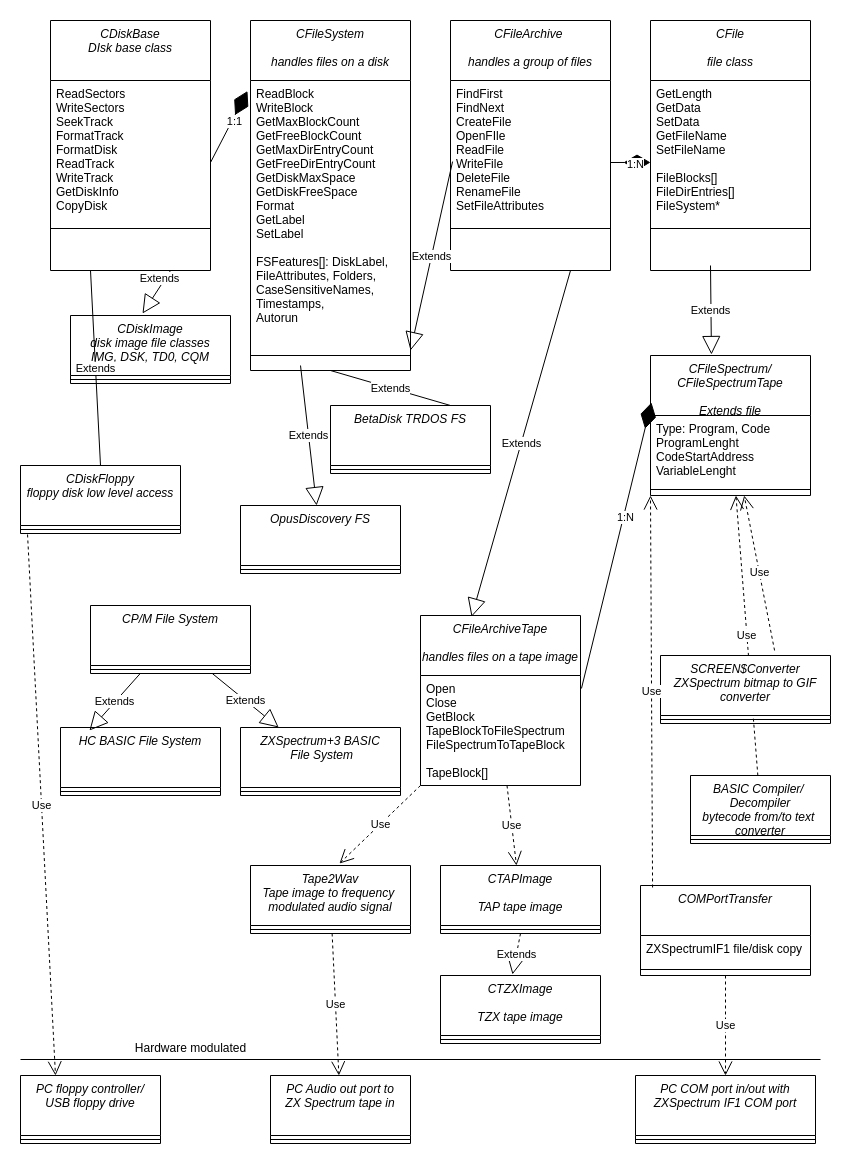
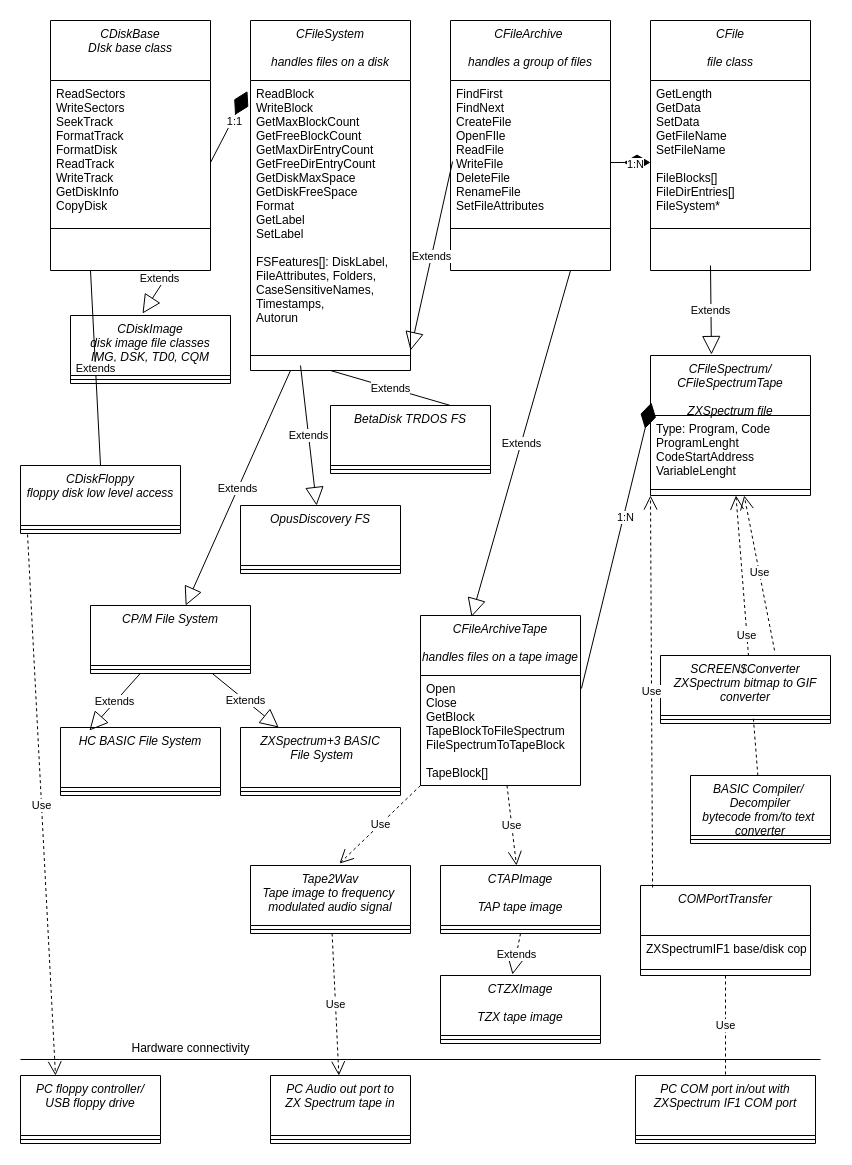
node "CFileSpectrum/ CFileSpectrumTape Extends file": label "CFileSpectrum/ CFileSpectrumTape Extends file" -> "CFileSpectrum/ CFileSpectrumTape ZXSpectrum file"
edge "CFileSystem handles files on a disk" -> "CP/M File System": added, label "Extends"
node "ZXSpectrumIF1 file/disk copy": label "ZXSpectrumIF1 file/disk copy" -> "ZXSpectrumIF1 base/disk copy"
node "Hardware modulated": label "Hardware modulated" -> "Hardware connectivity"
edge "COMPortTransfer" -> "PC COM port in/out with ZXSpectrum IF1 COM port": arrowhead open -> none
